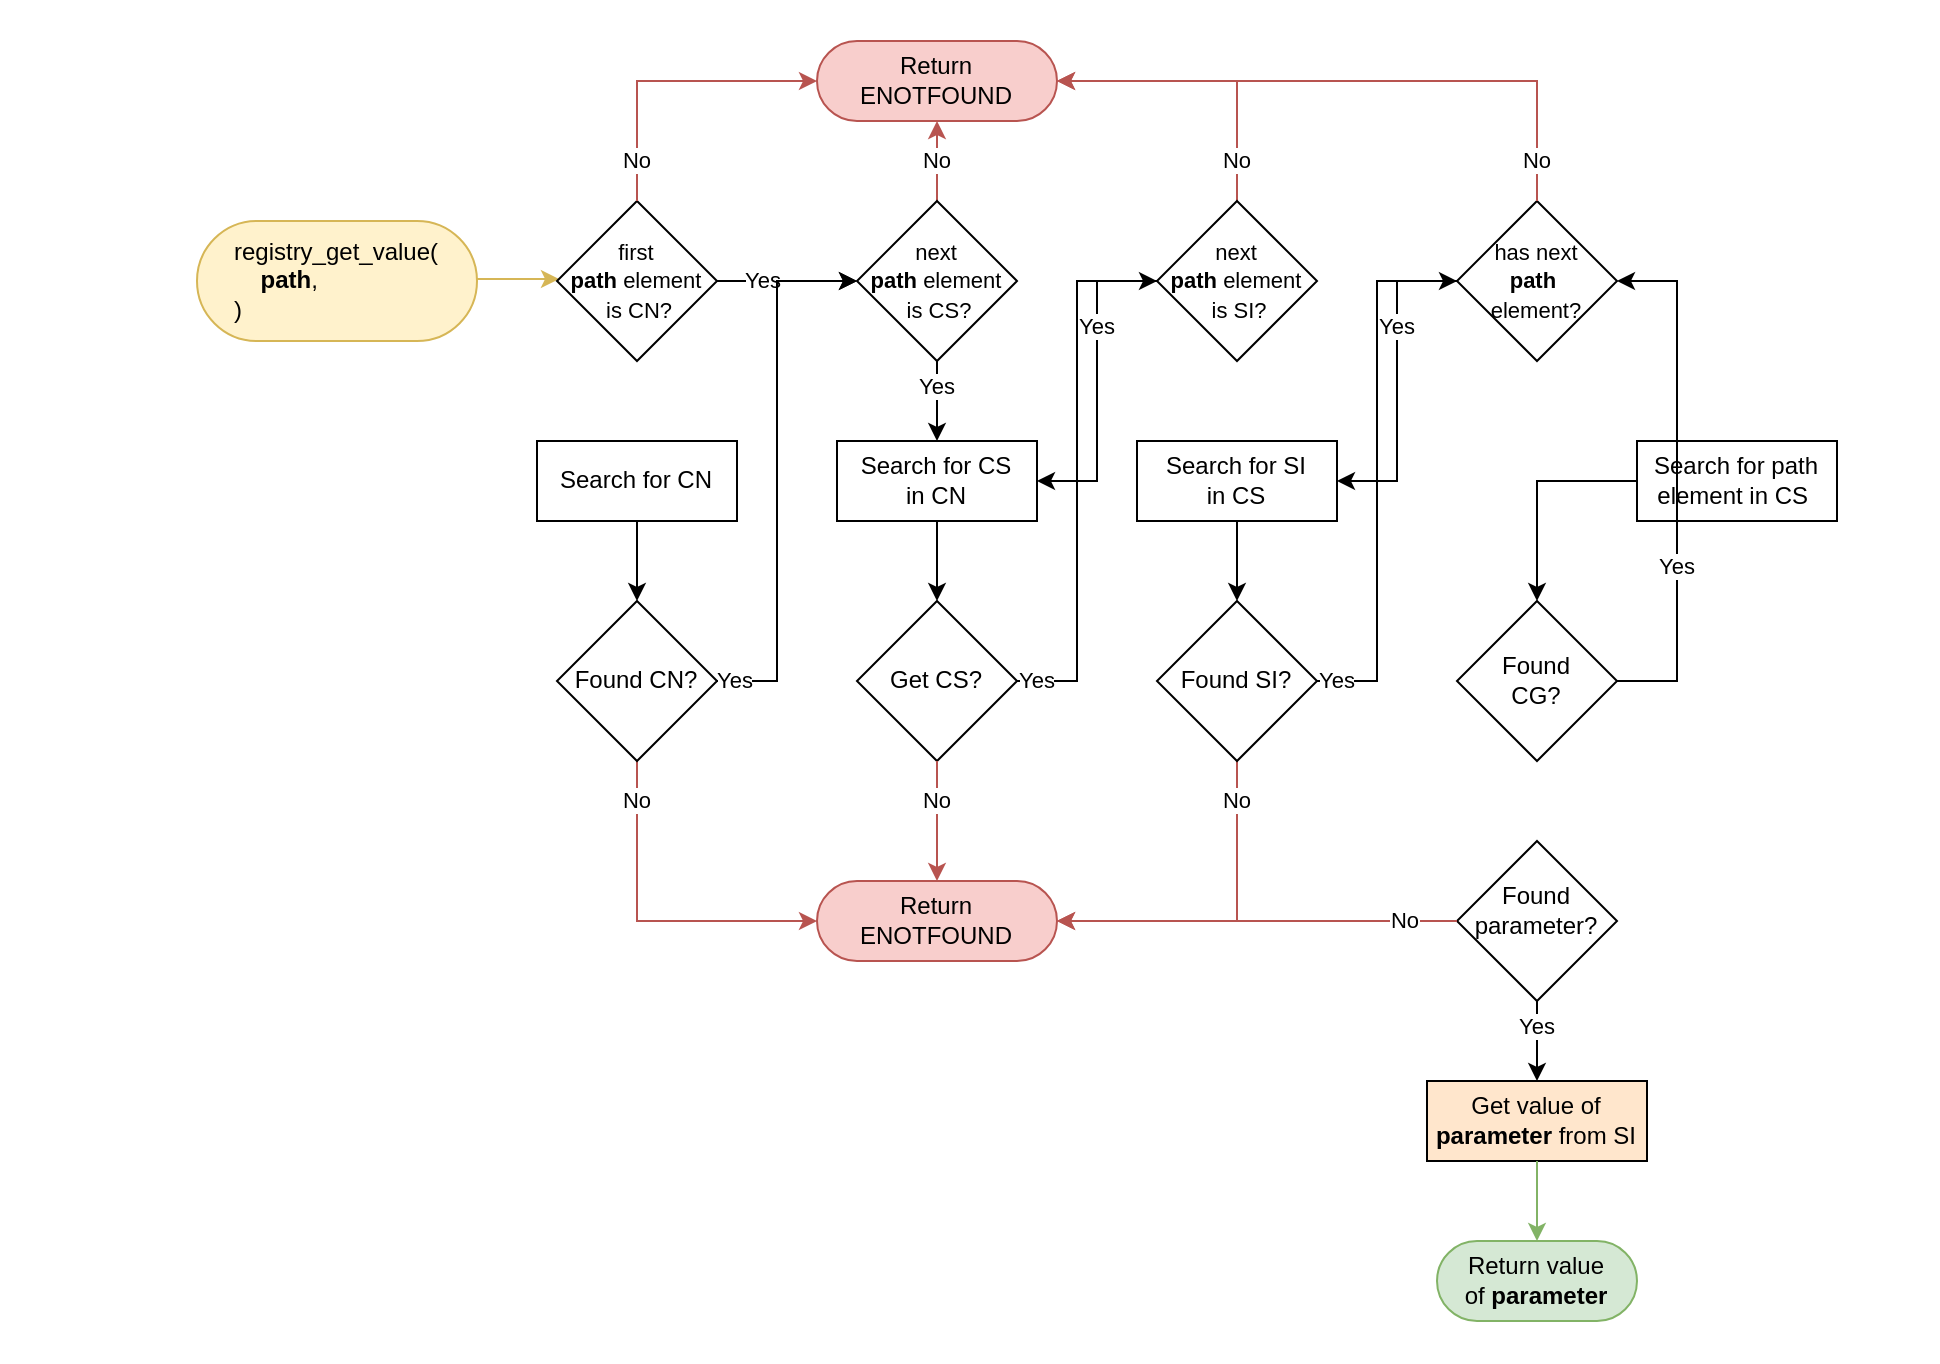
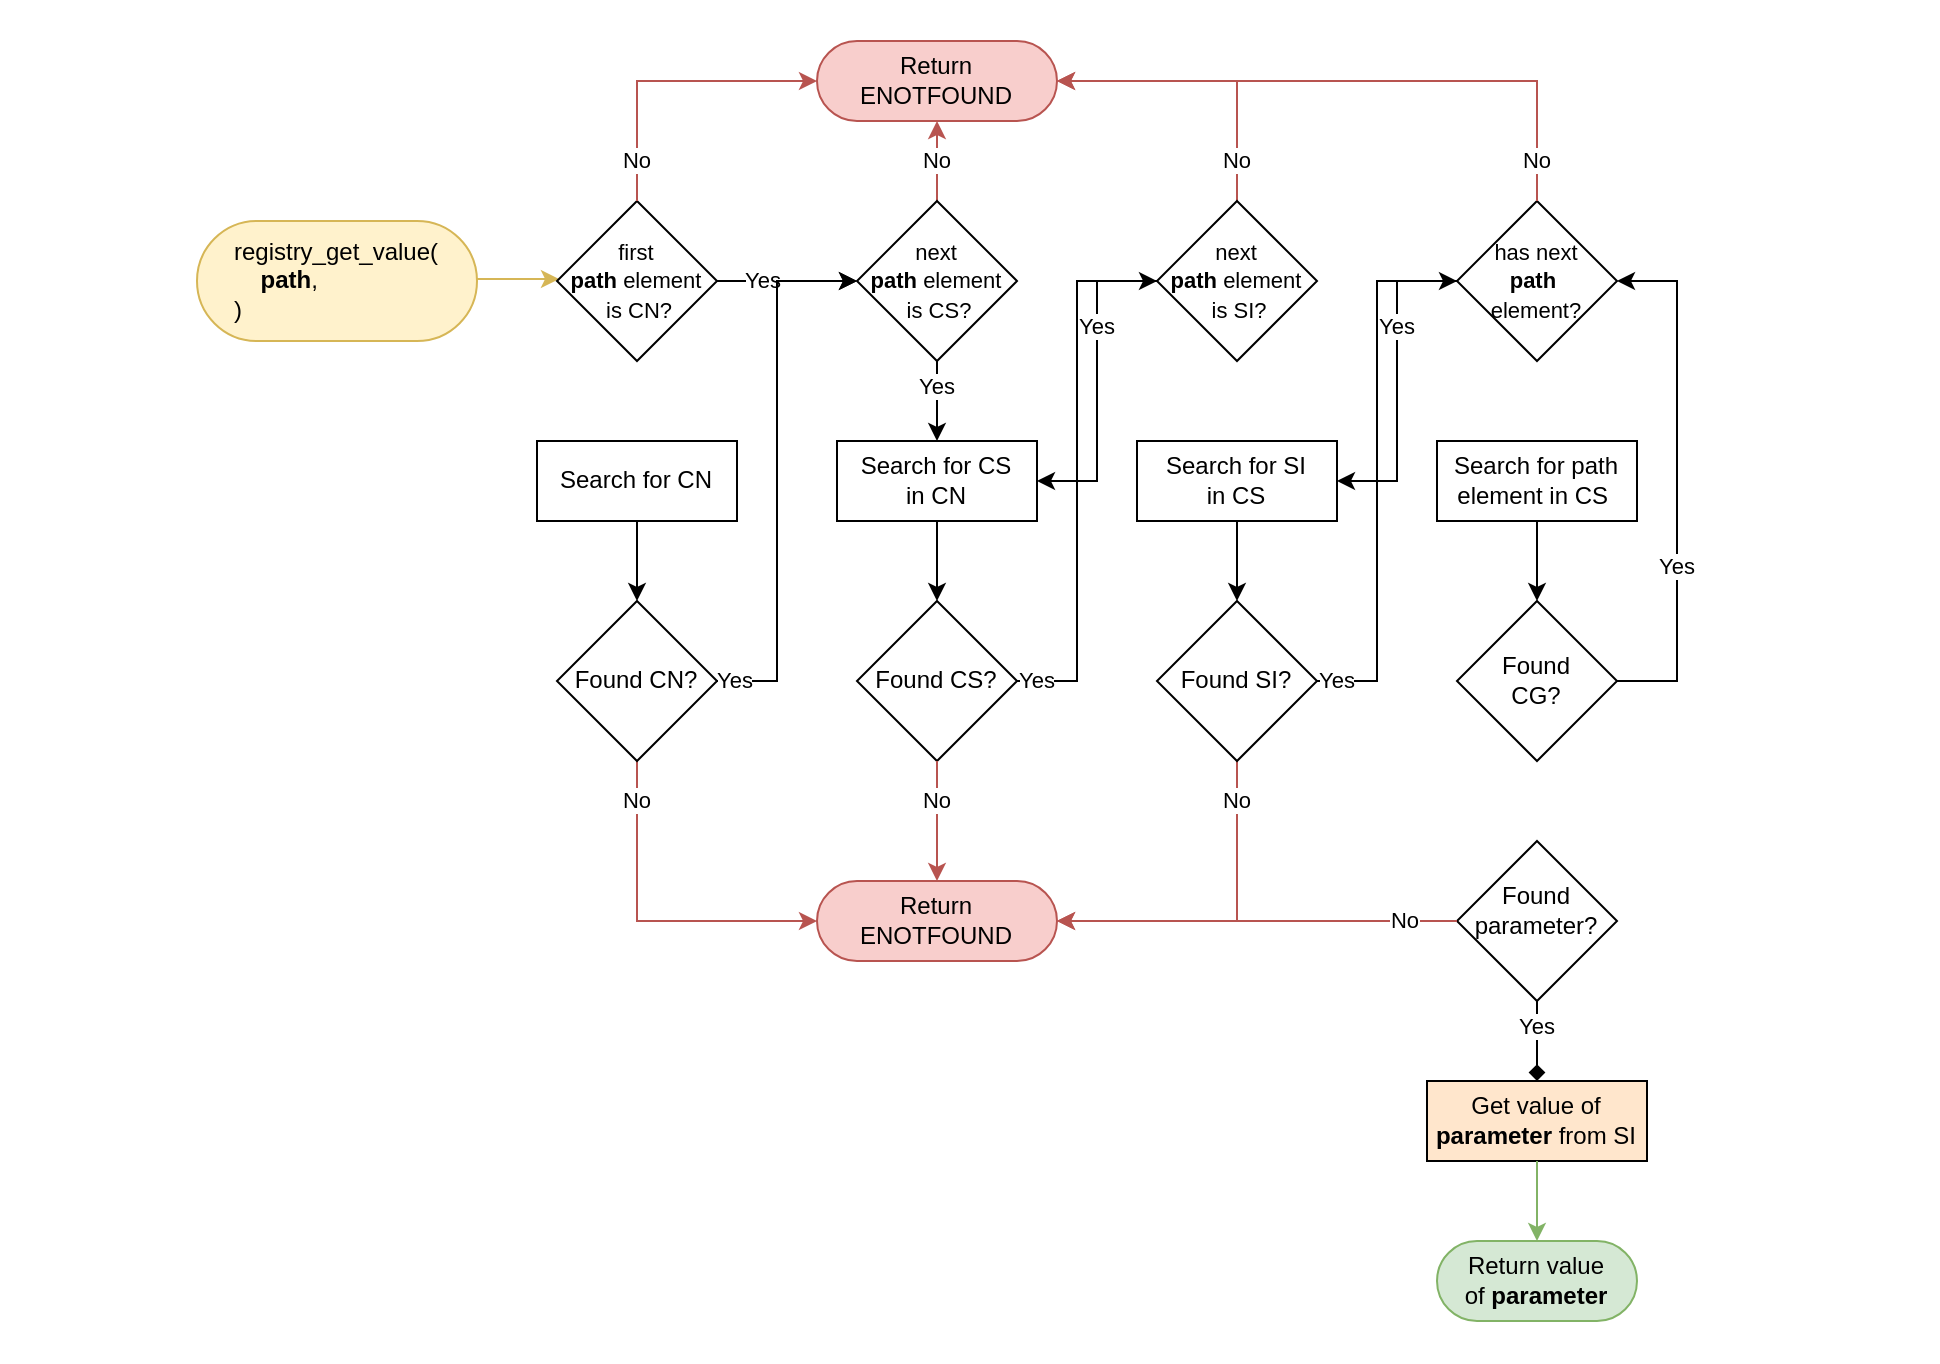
node "Search for path element in CS": moved (1737, 481) -> (1537, 481)
node "Get CS?": label "Get CS?" -> "Found CS?"
edge "Found parameter?" -> "Get value of parameter from SI": arrowhead classic -> diamond
